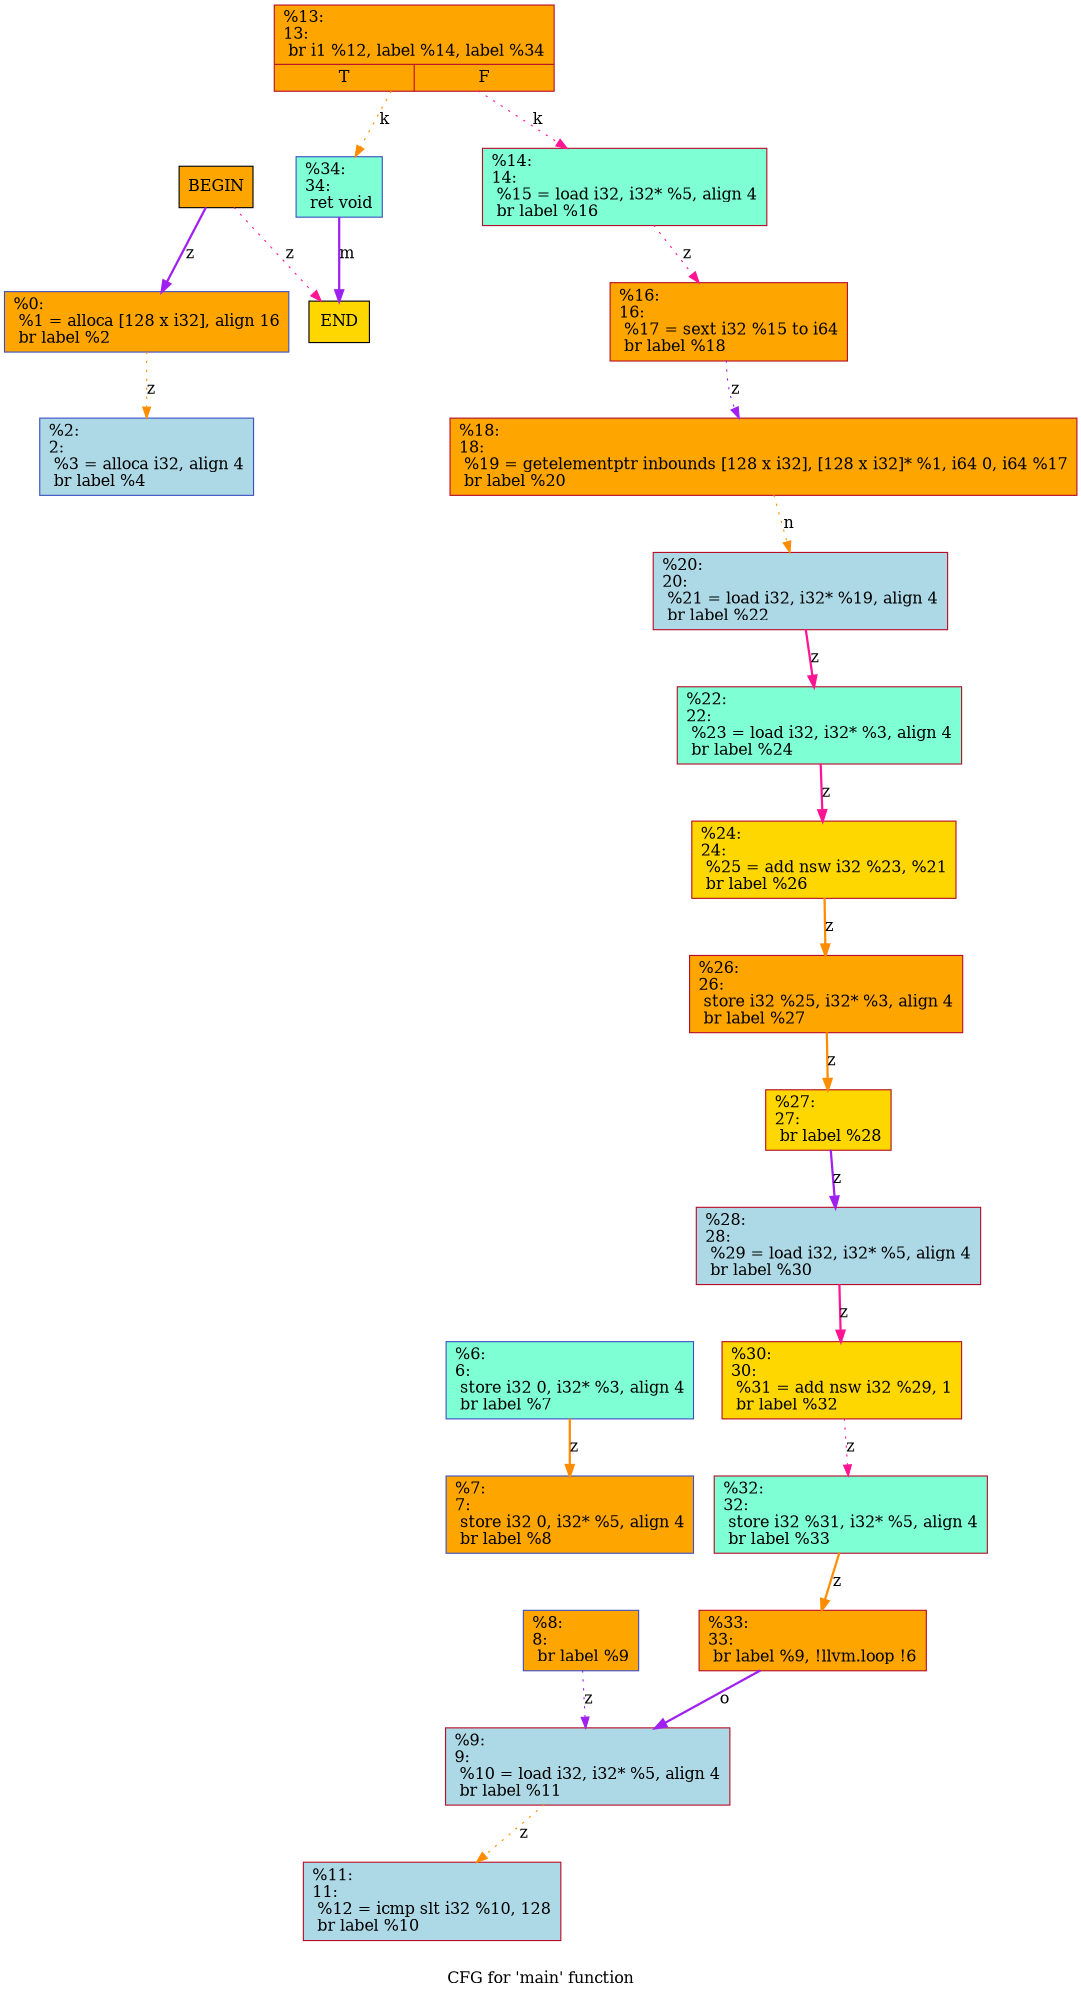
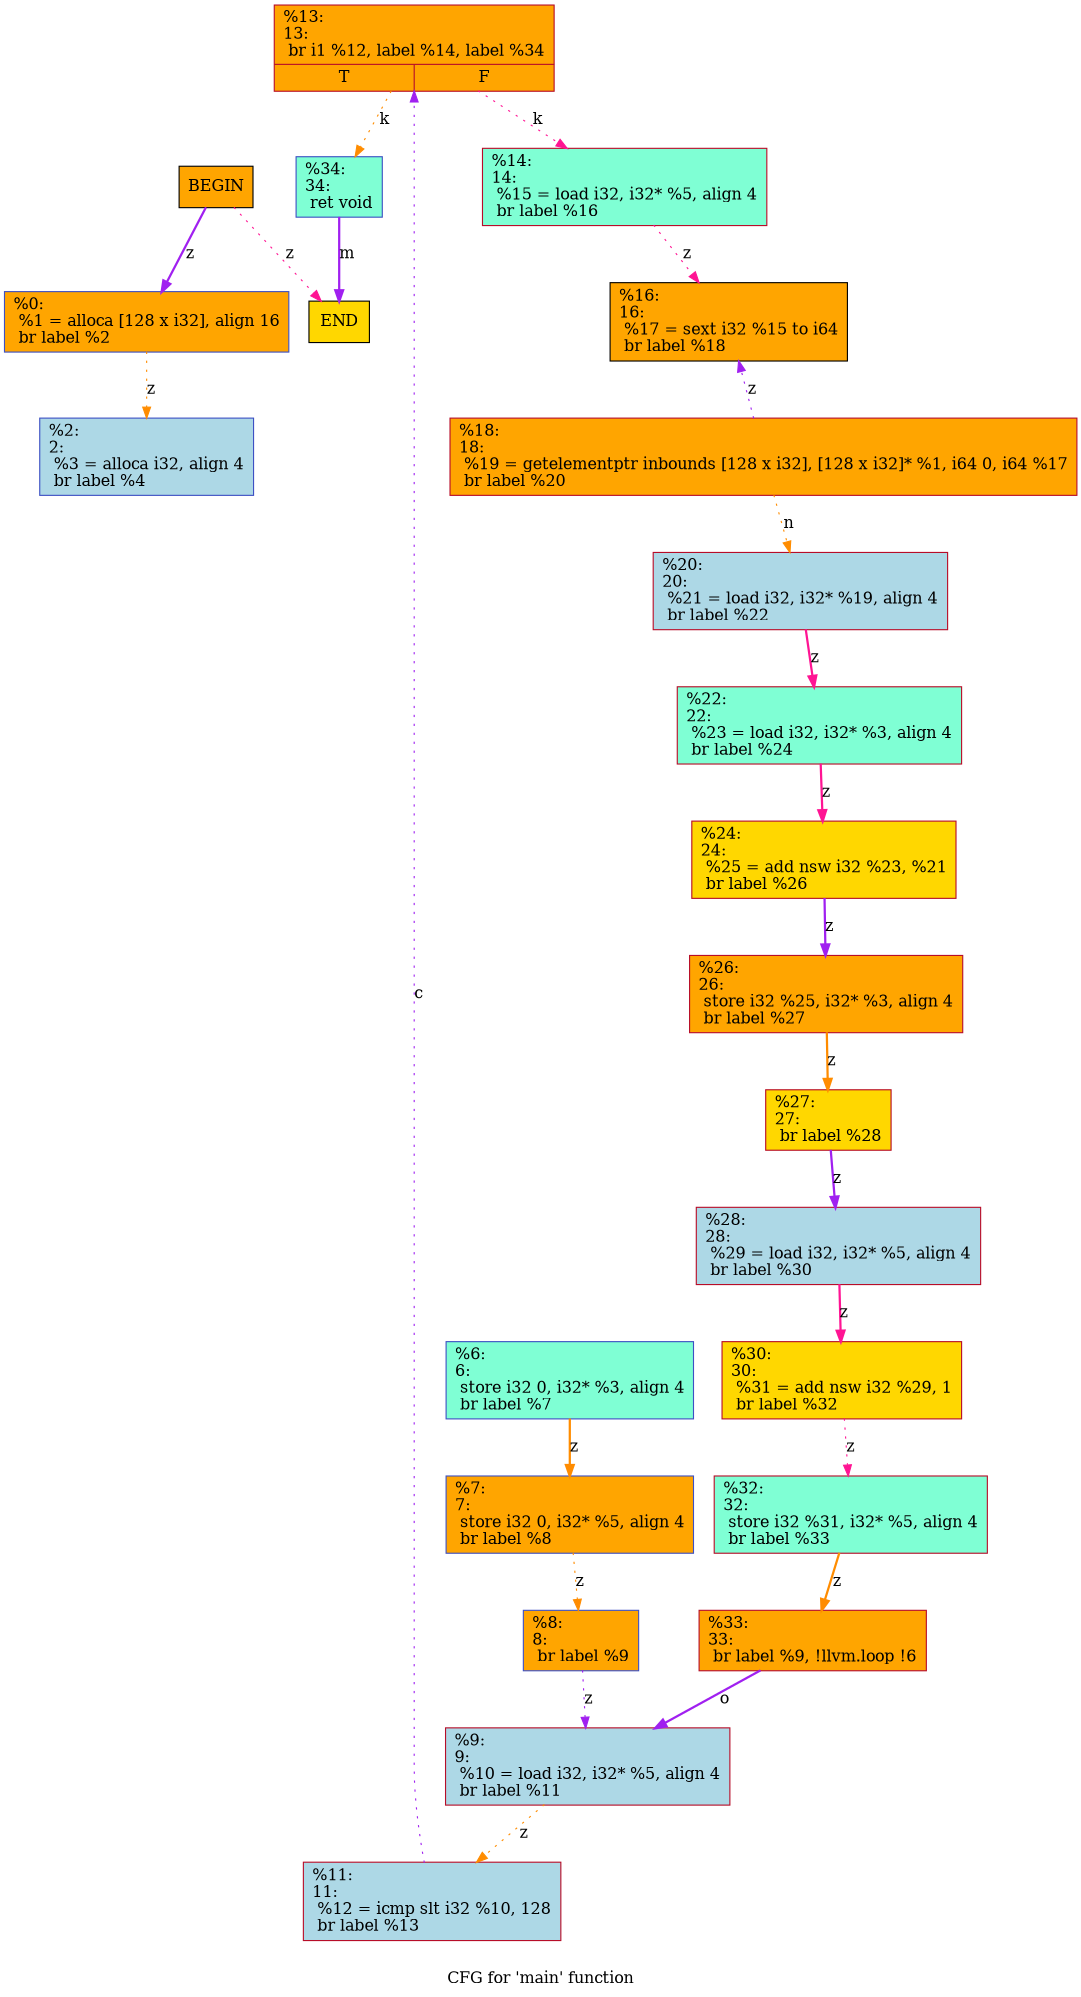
node "%16:": color #b70d28ff -> black
edge "%16:" -> "%18:": reversed
edge "%24:" -> "%26:": color darkorange -> purple
edge "%11:" -> "%13:": added, label "c"
edge "%7:" -> "%8:": added, label "z"
node "%11:": text "br label %10" -> "br label %13"
